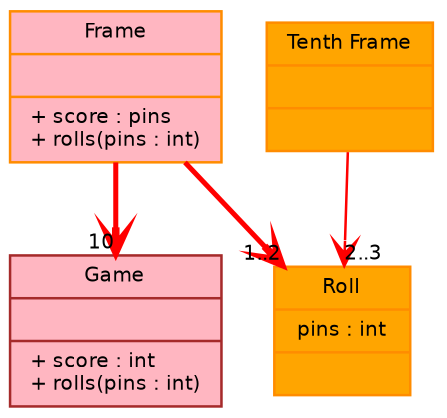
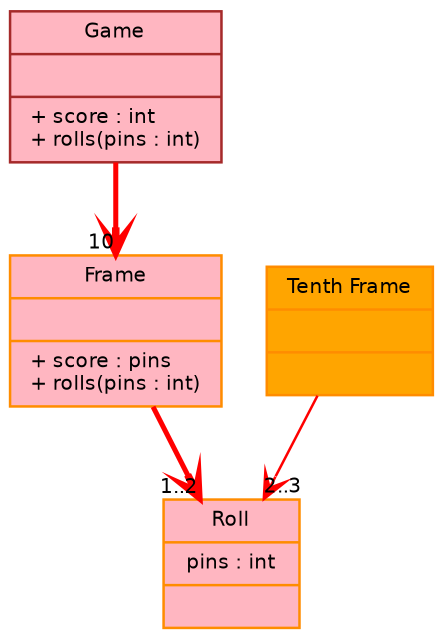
edge "Frame" -> "Game": reversed
node "Roll": fillcolor orange -> lightpink
